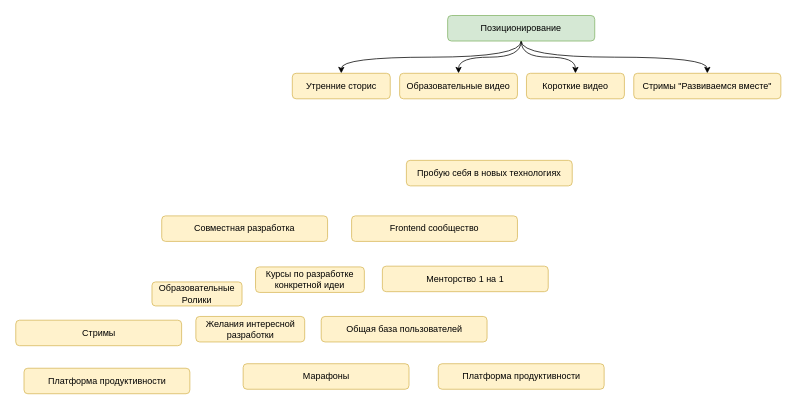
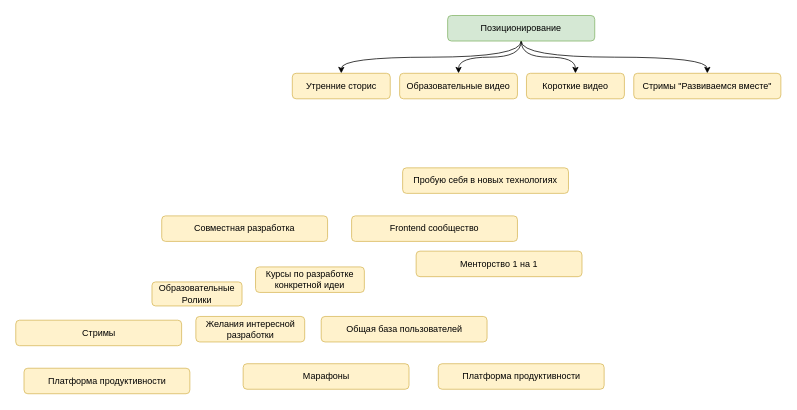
node "Пробую себя в новых технологиях": moved (489, 173) -> (485, 180)
node "Менторство 1 на 1": moved (465, 279) -> (499, 264)
